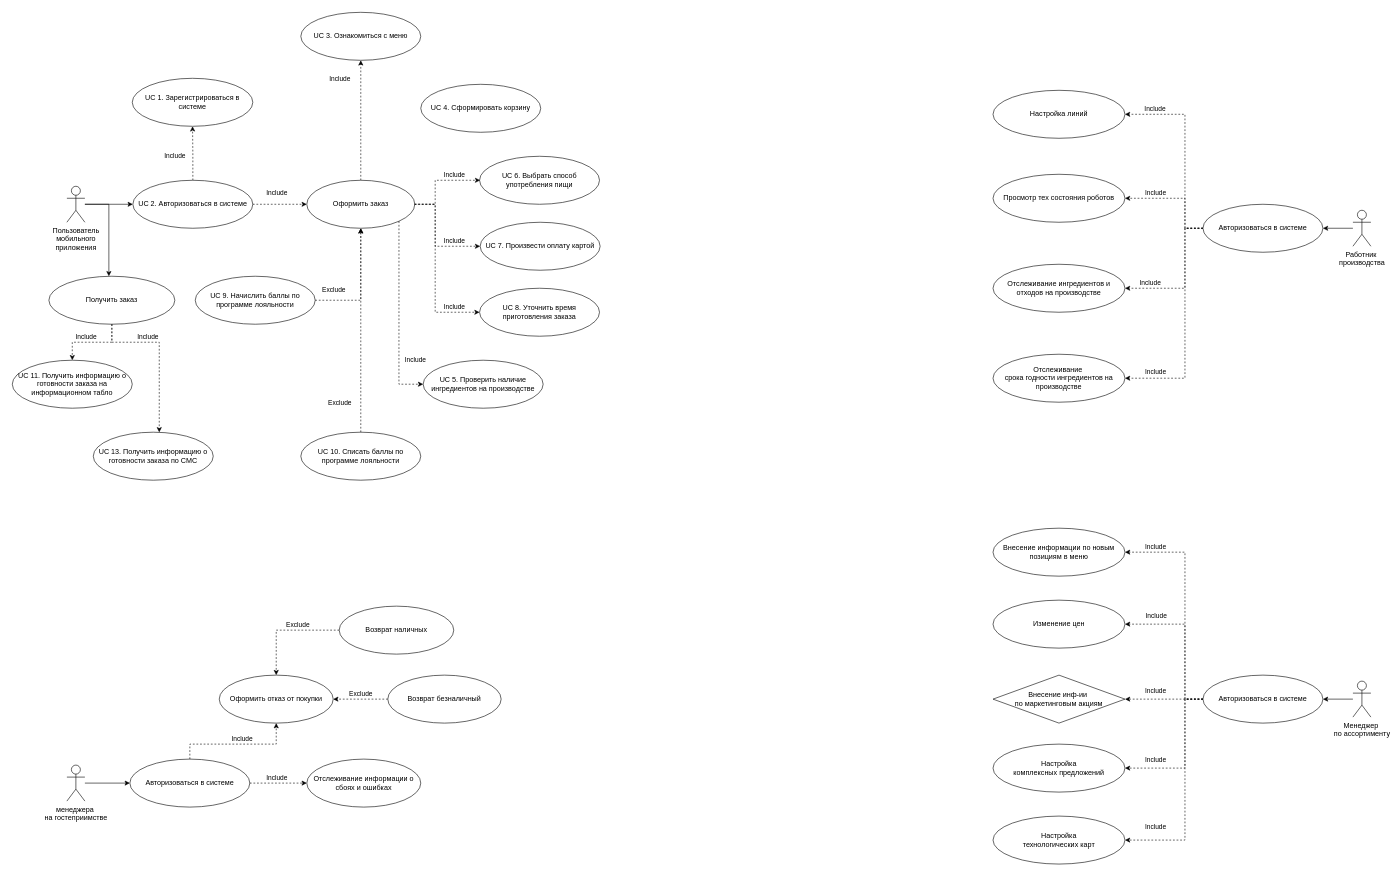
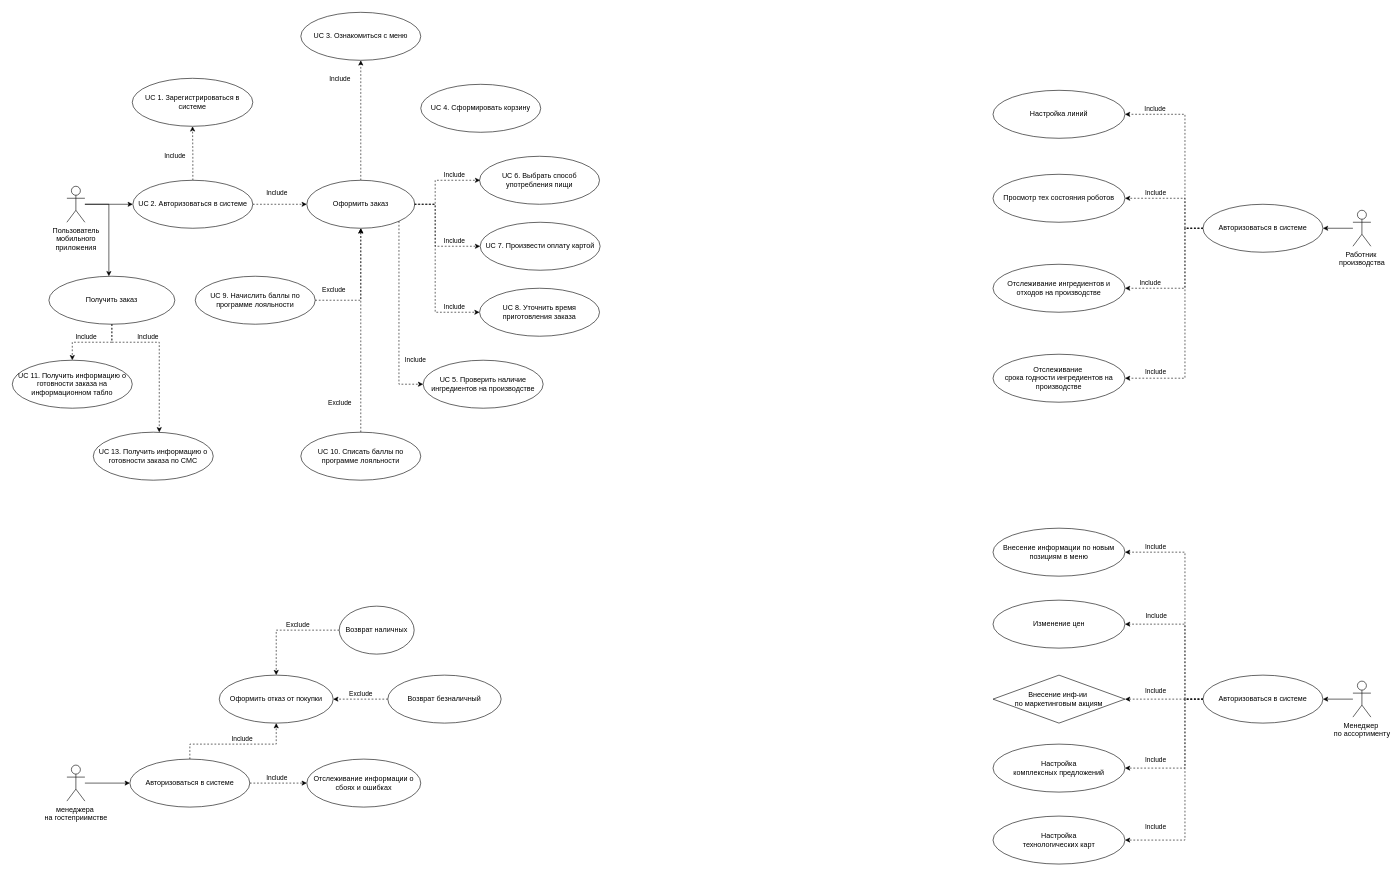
node "Возврат наличных": size 115x48 -> 75x48
